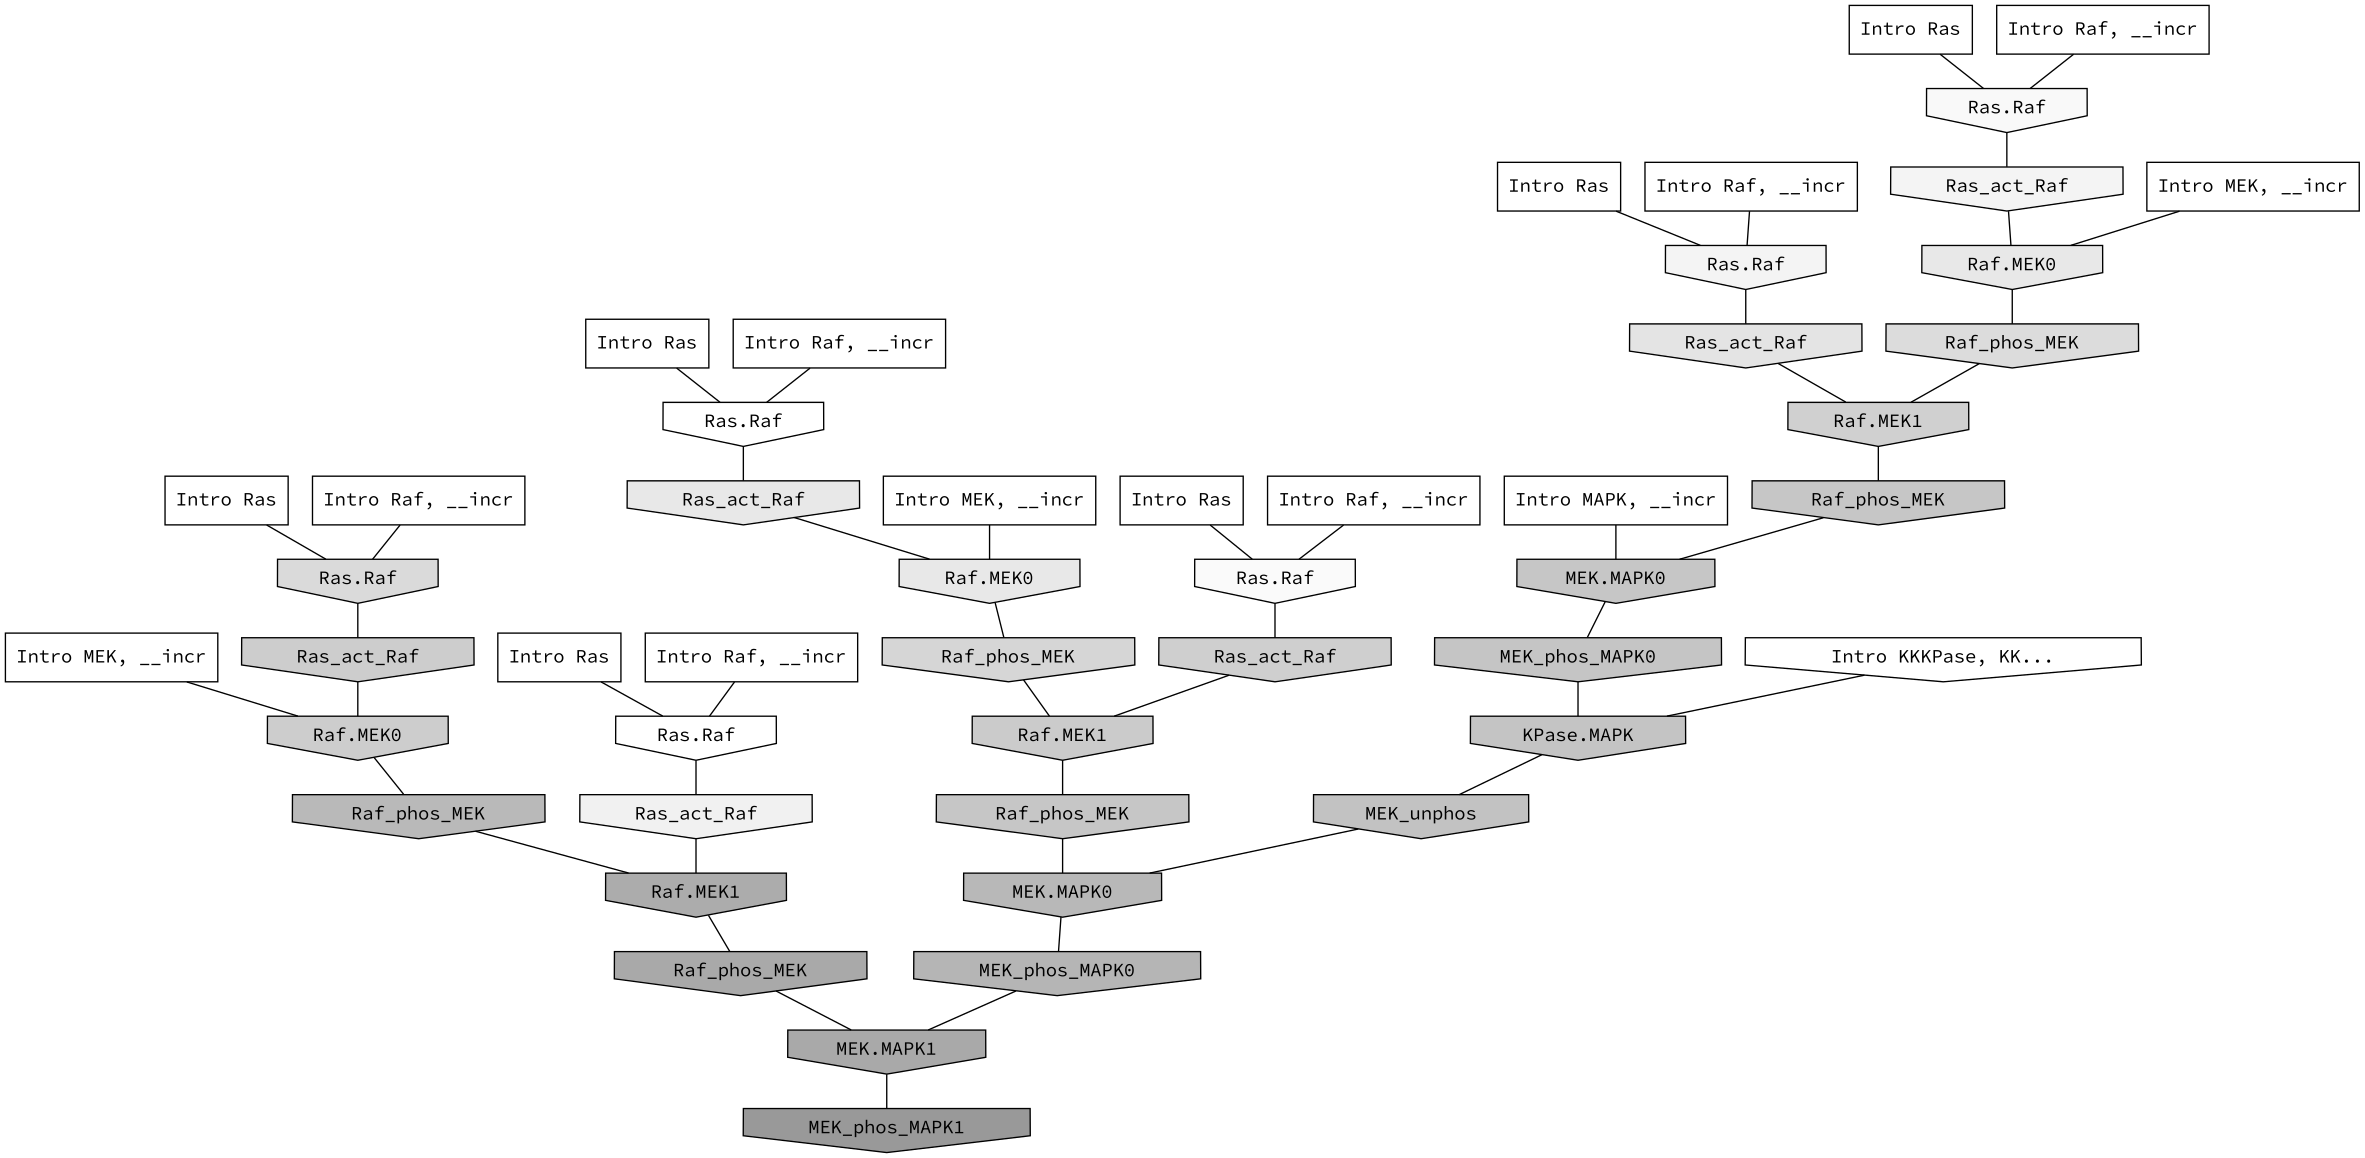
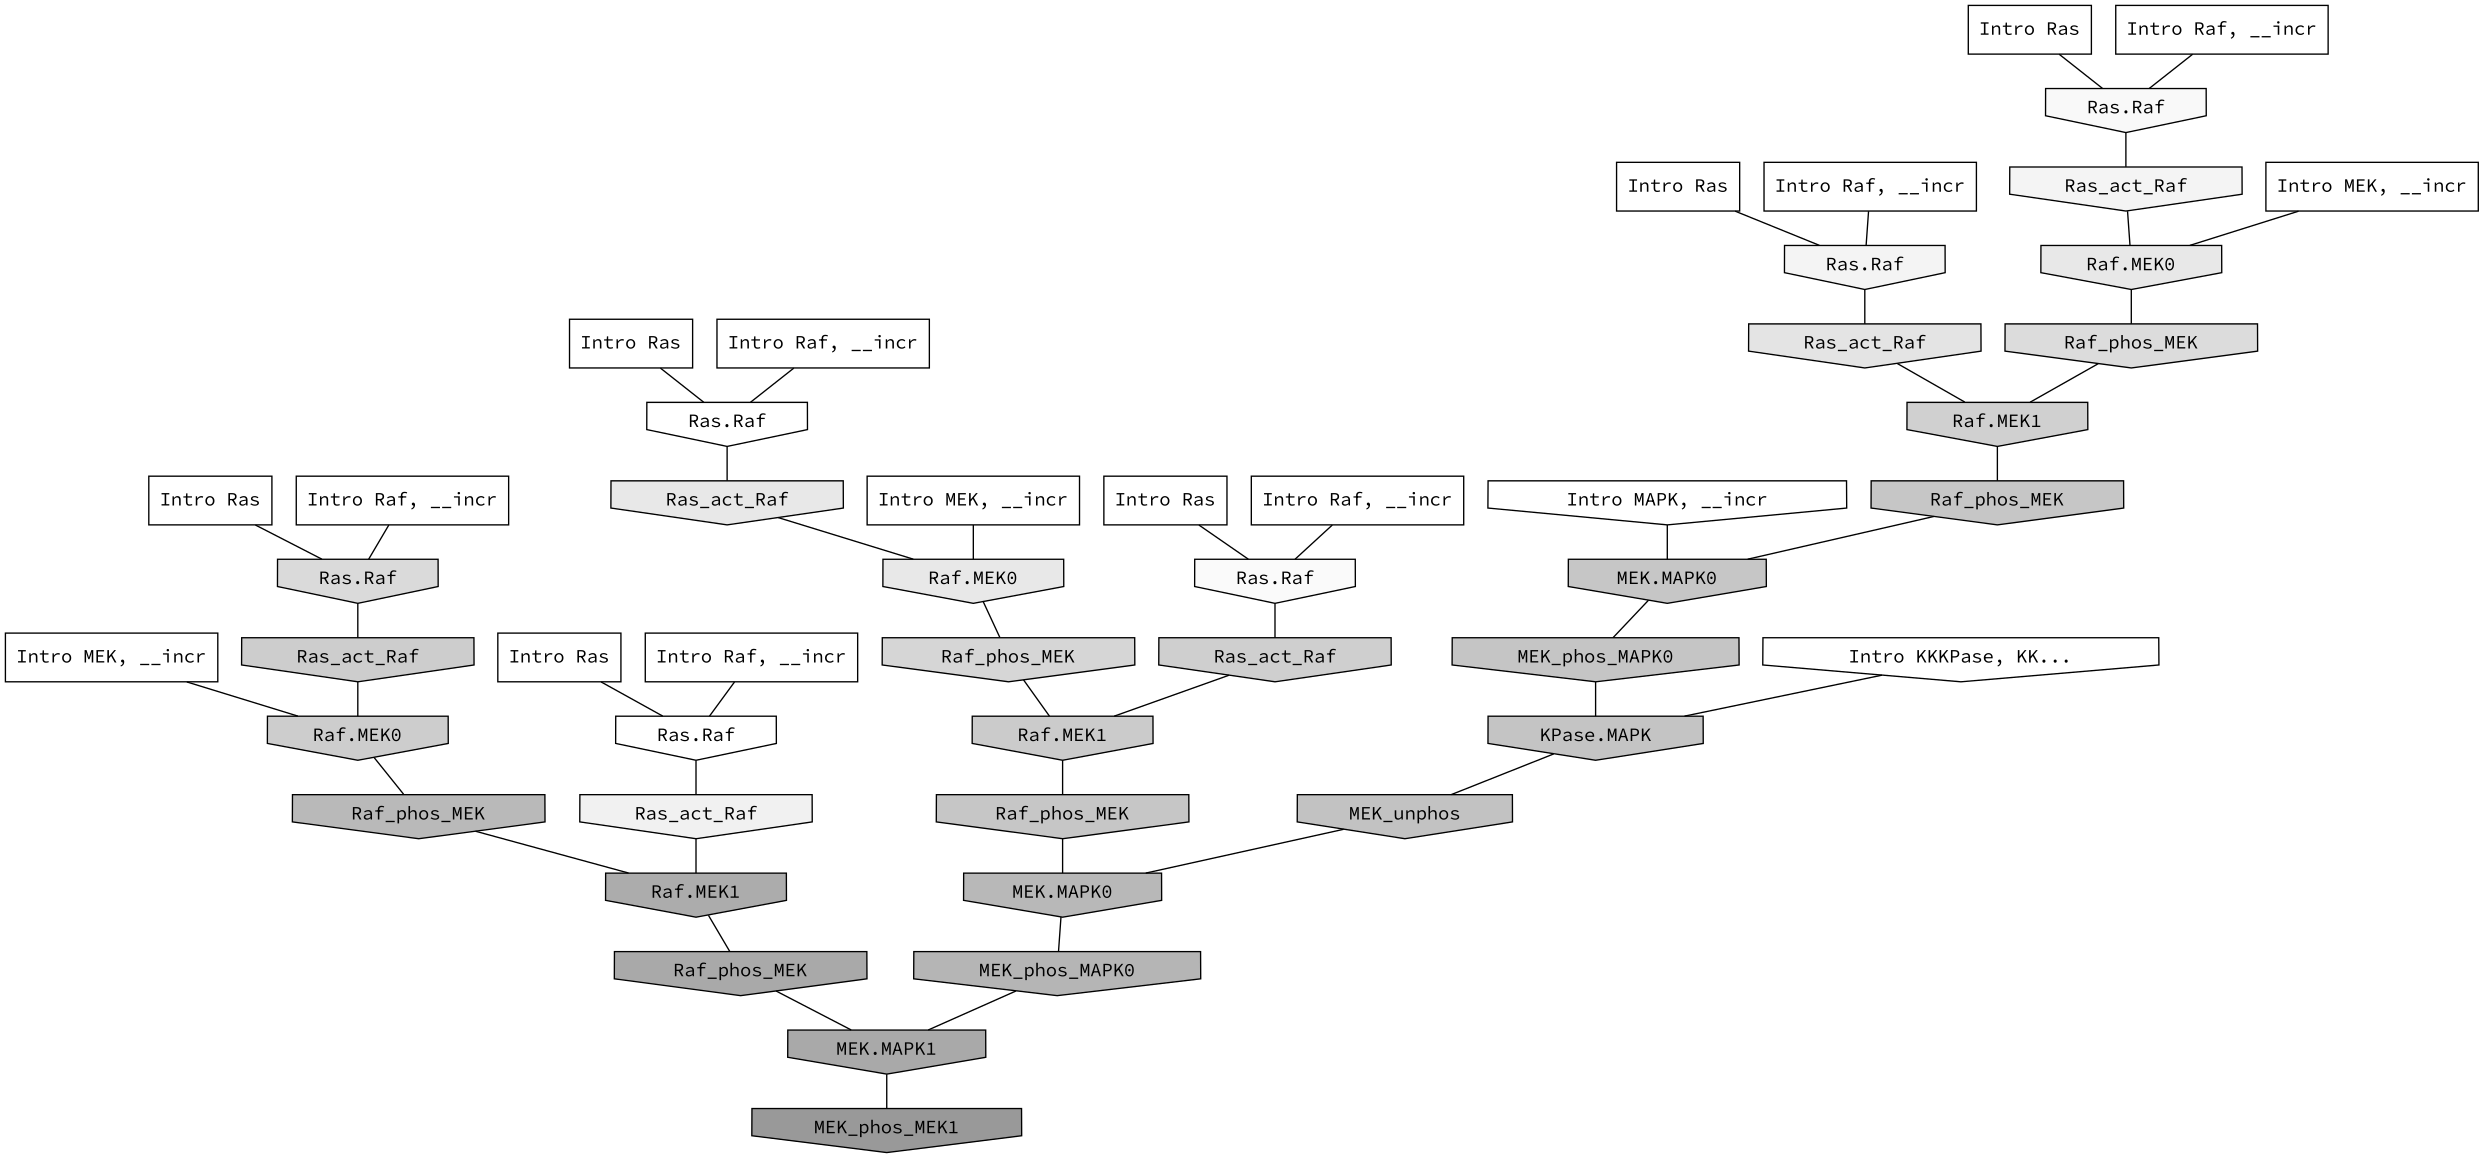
node "Intro MAPK, __incr": shape box -> invhouse
node "MEK_phos_MAPK1": label "MEK_phos_MAPK1" -> "MEK_phos_MEK1"
